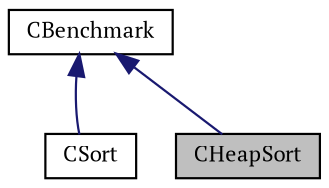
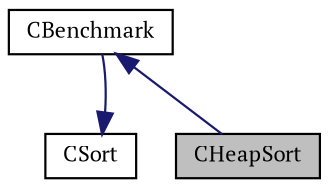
edge "CSort" -> "CBenchmark": reversed
